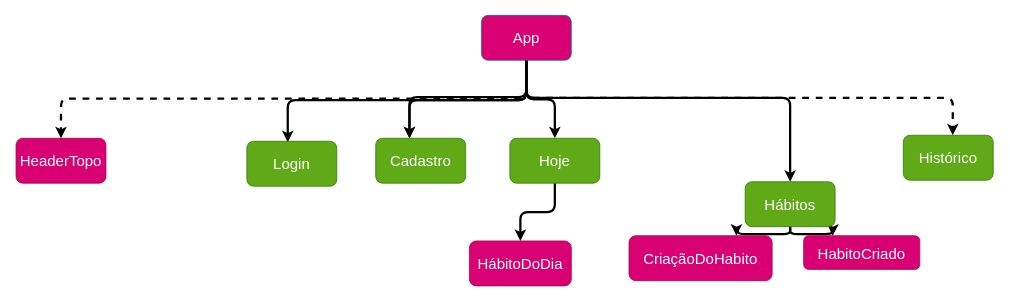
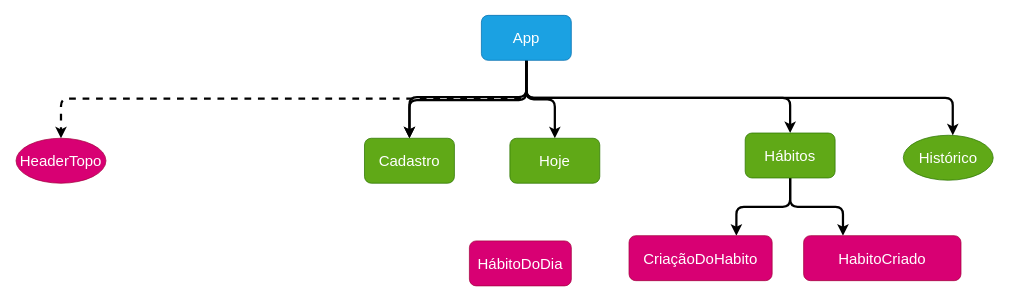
node "App": fillcolor #d80073 -> #1ba1e2
edge "App" -> "Histórico": style dashed -> solid
edge "App" -> "Login": removed
node "Histórico": shape rounded rectangle -> ellipse
node "HeaderTopo": shape rounded rectangle -> ellipse
node "Cadastro": moved (420, 161) -> (409, 161)
node "Login": removed
node "Hábitos": moved (790, 204) -> (790, 156)
edge "Hoje" -> "HábitoDoDia": removed
node "HabitoCriado": size 116x34 -> 158x45
